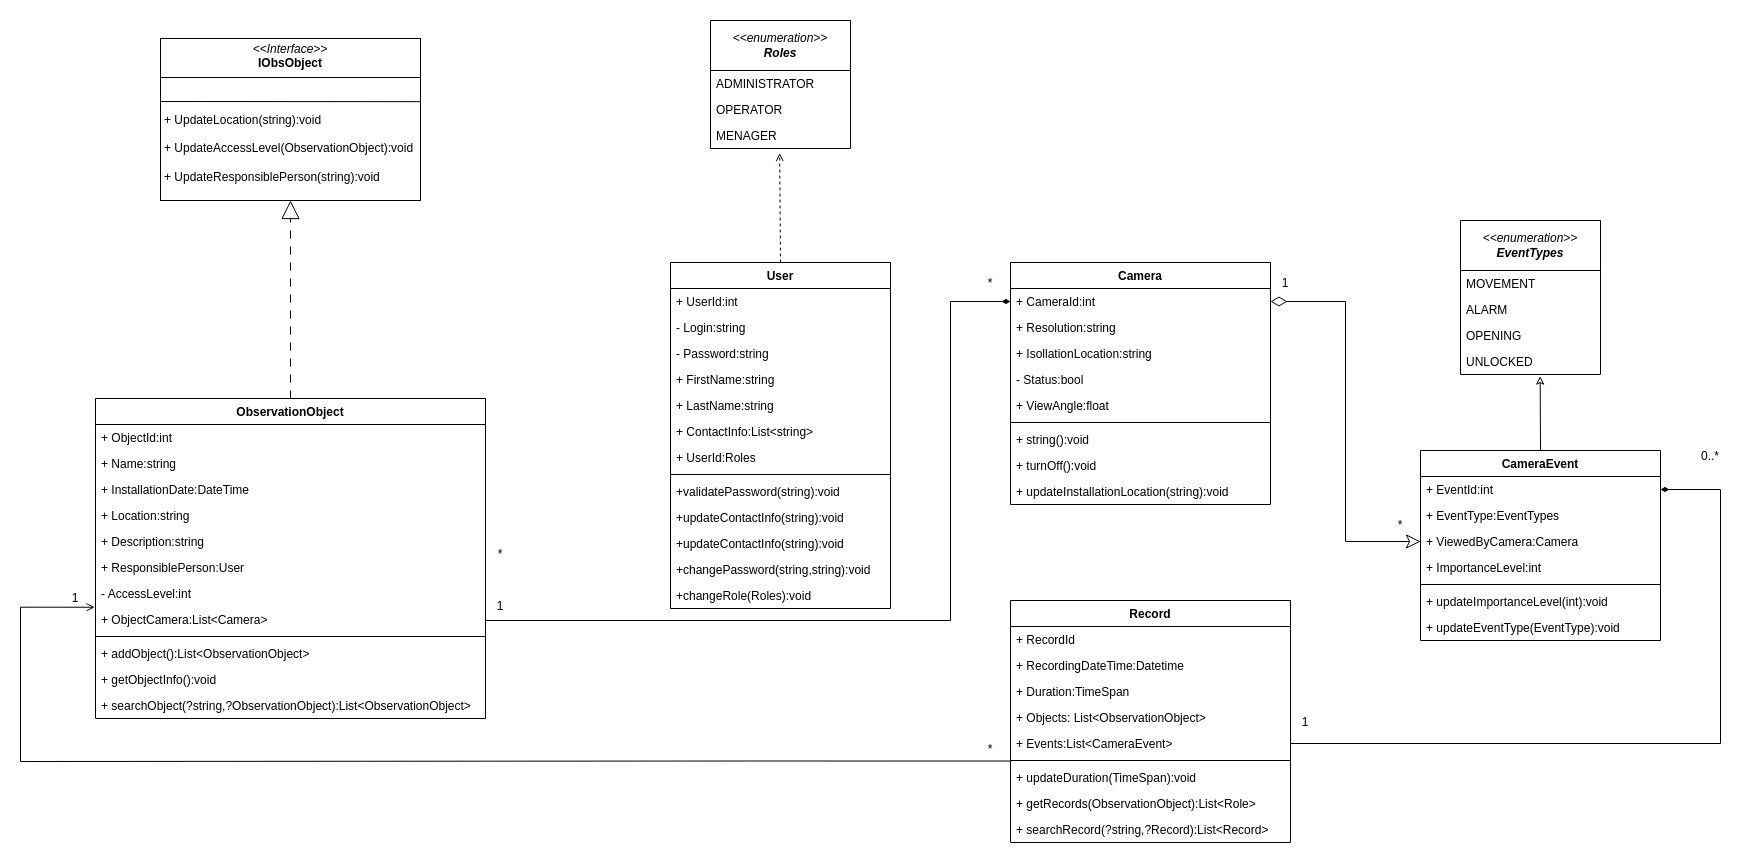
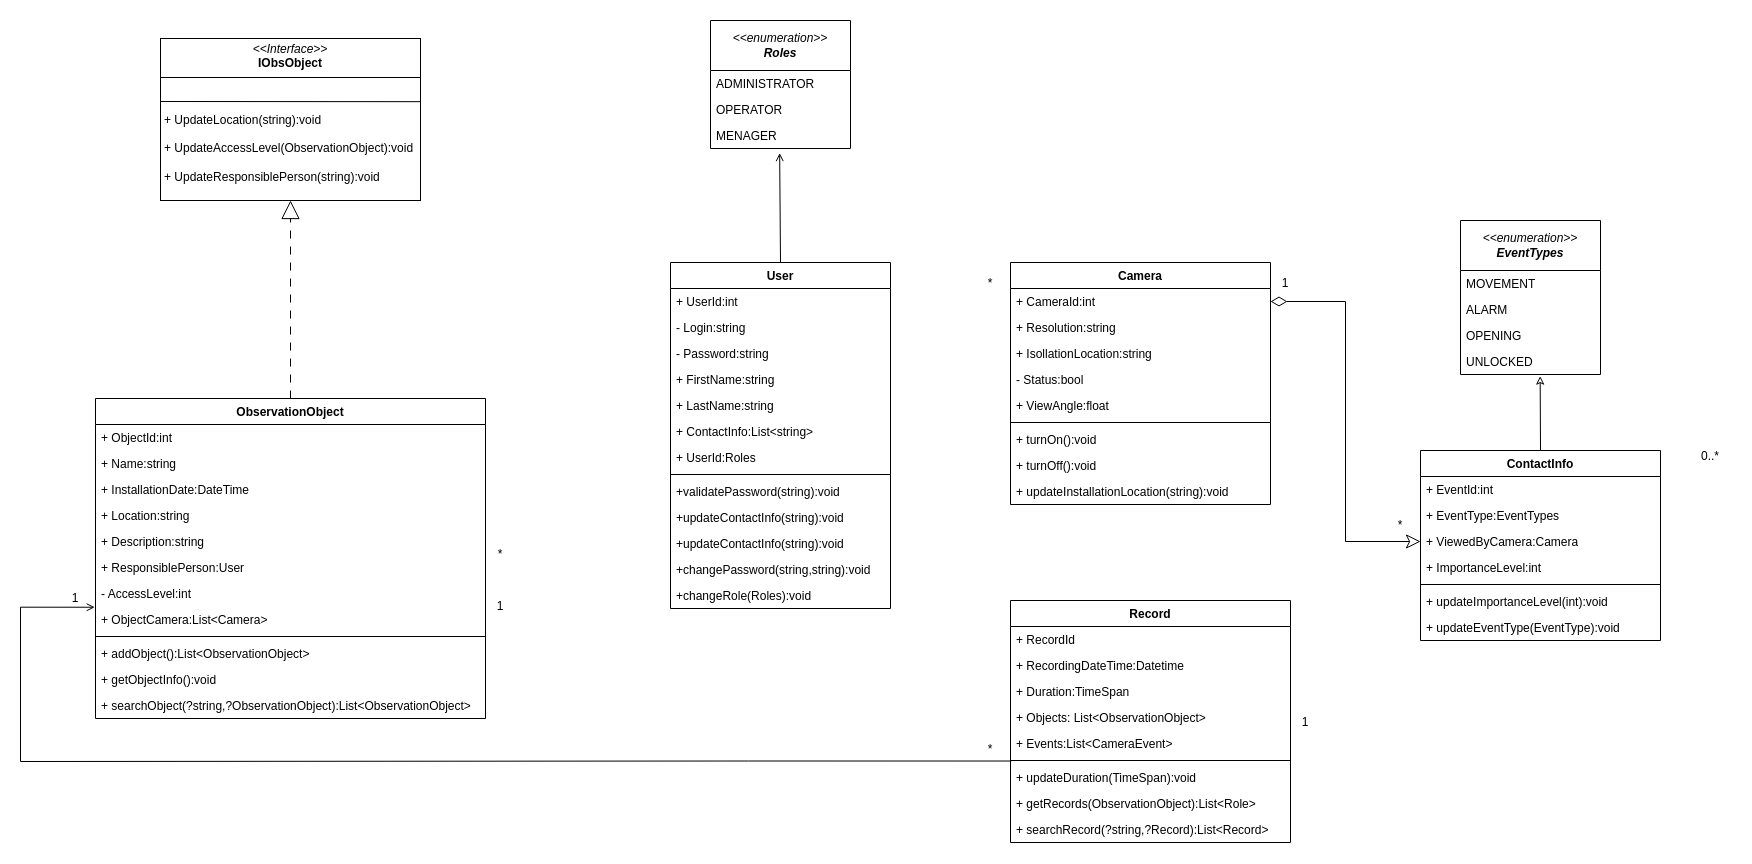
edge "User" -> "MENAGER": style dashed -> solid
node "+ string():void": label "+ string():void" -> "+ turnOn():void"
node "CameraEvent": label "CameraEvent" -> "ContactInfo"
edge "+ ObjectCamera:List<Camera>" -> "+ CameraId:int": removed
edge "+ Events:List<CameraEvent>" -> "+ EventId:int": removed
